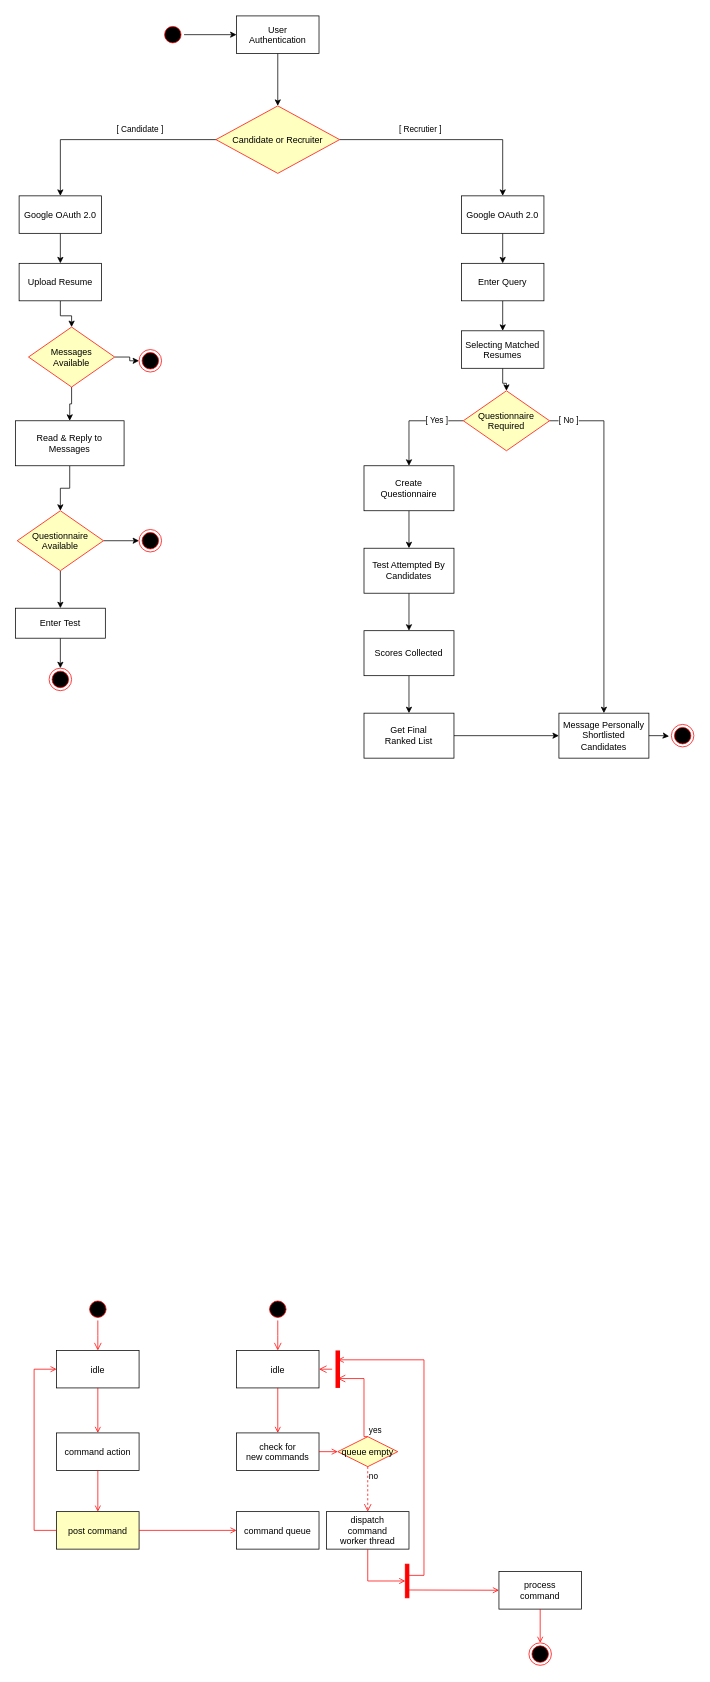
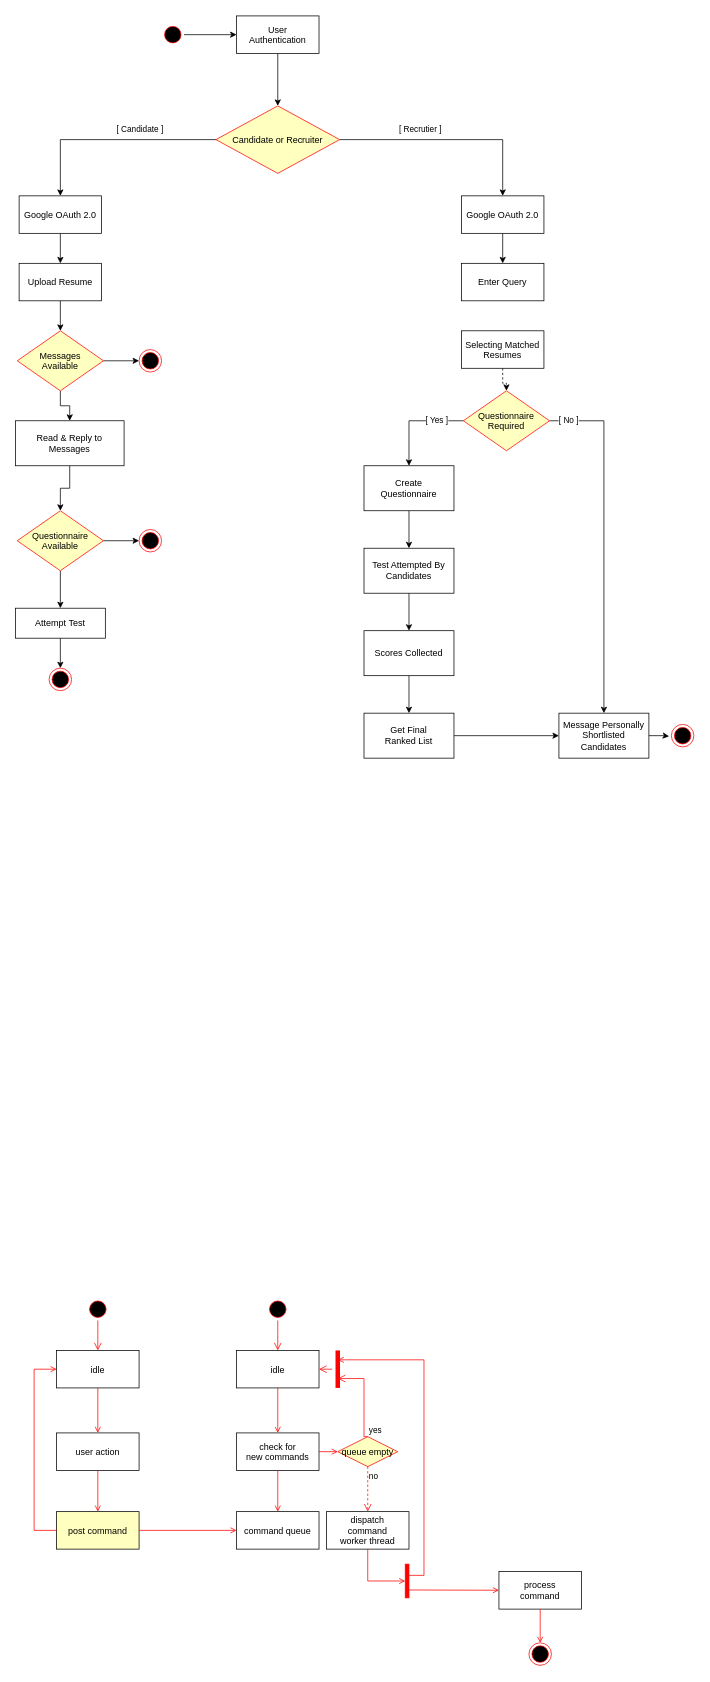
edge "Enter Query" -> "Selecting Matched Resumes": removed
node "Messages Available": moved (72, 357) -> (60, 360)
edge "Selecting Matched Resumes" -> "Questionnaire Required": style solid -> dashed
node "Enter Test": label "Enter Test" -> "Attempt Test"
node "command action": label "command action" -> "user action"
edge "check for new commands" -> "command queue": added
